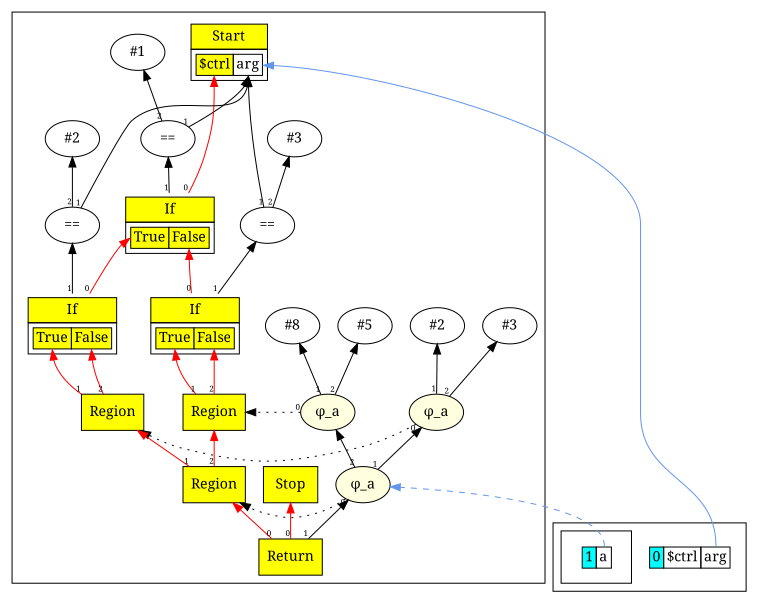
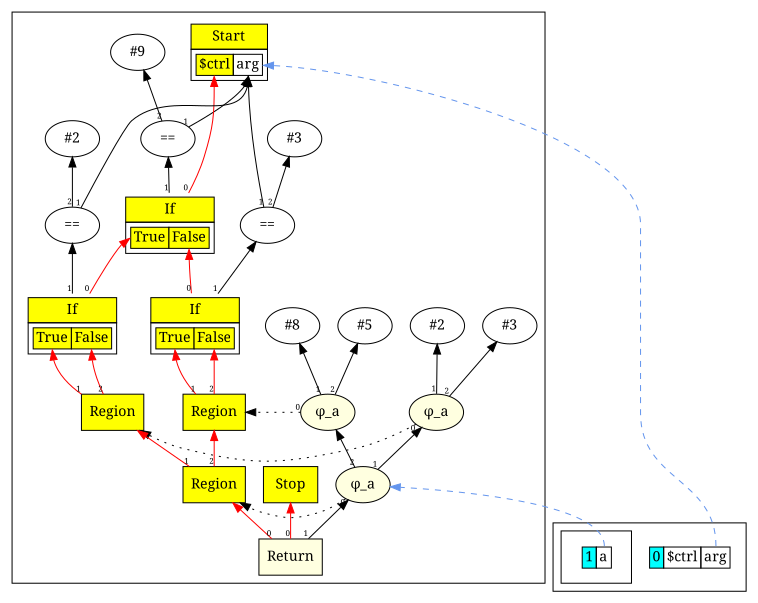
node "#1": label "#1" -> "#9"
edge "0" -> "Start": style solid -> dashed
node "Return": fillcolor yellow -> lightyellow
